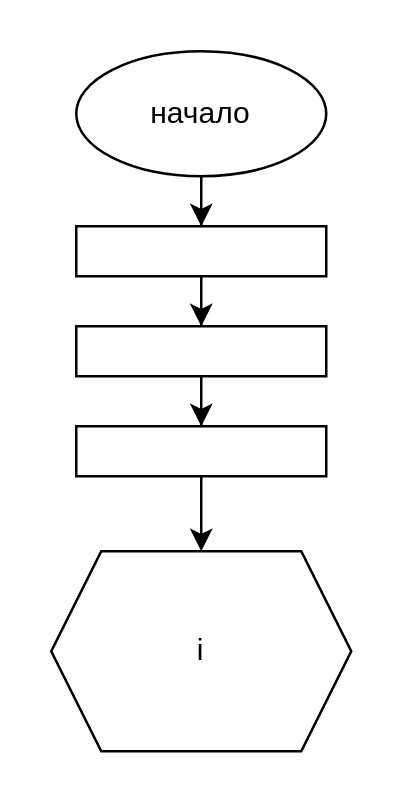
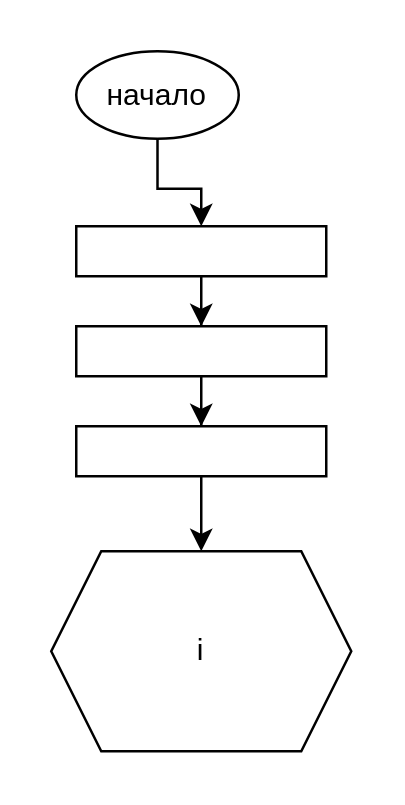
node "начало": size 250x125 -> 163x88
